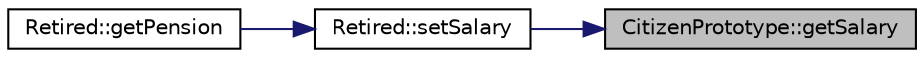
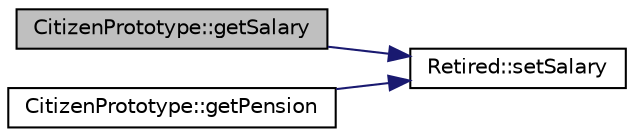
node "Retired::getPension": label "Retired::getPension" -> "CitizenPrototype::getPension"
edge "Retired::setSalary" -> "CitizenPrototype::getSalary": reversed
